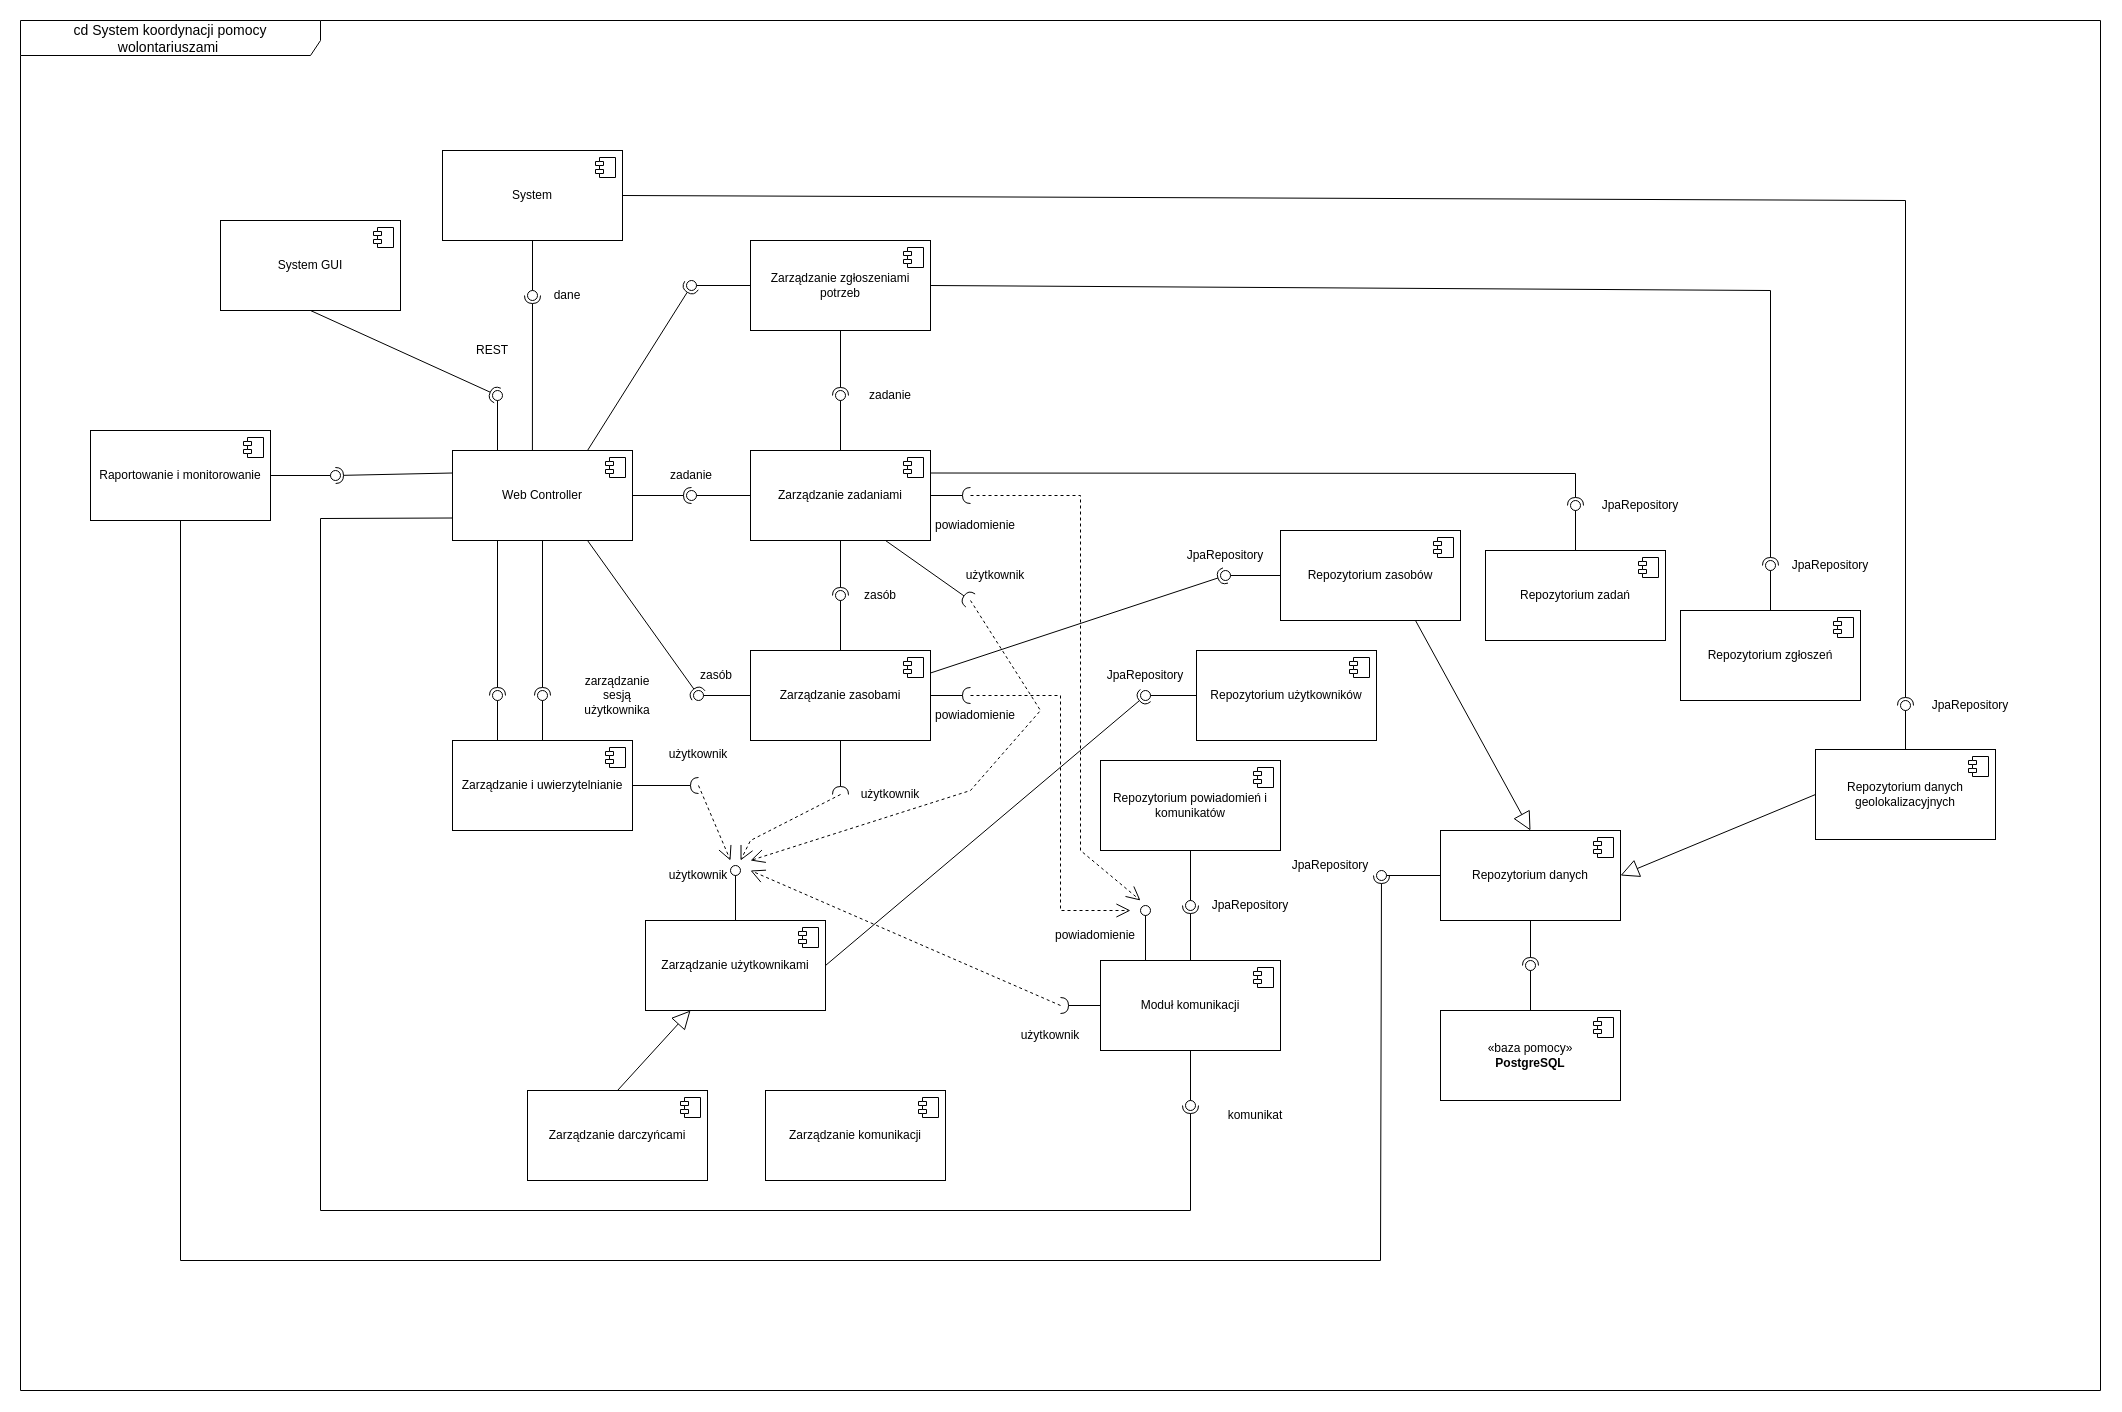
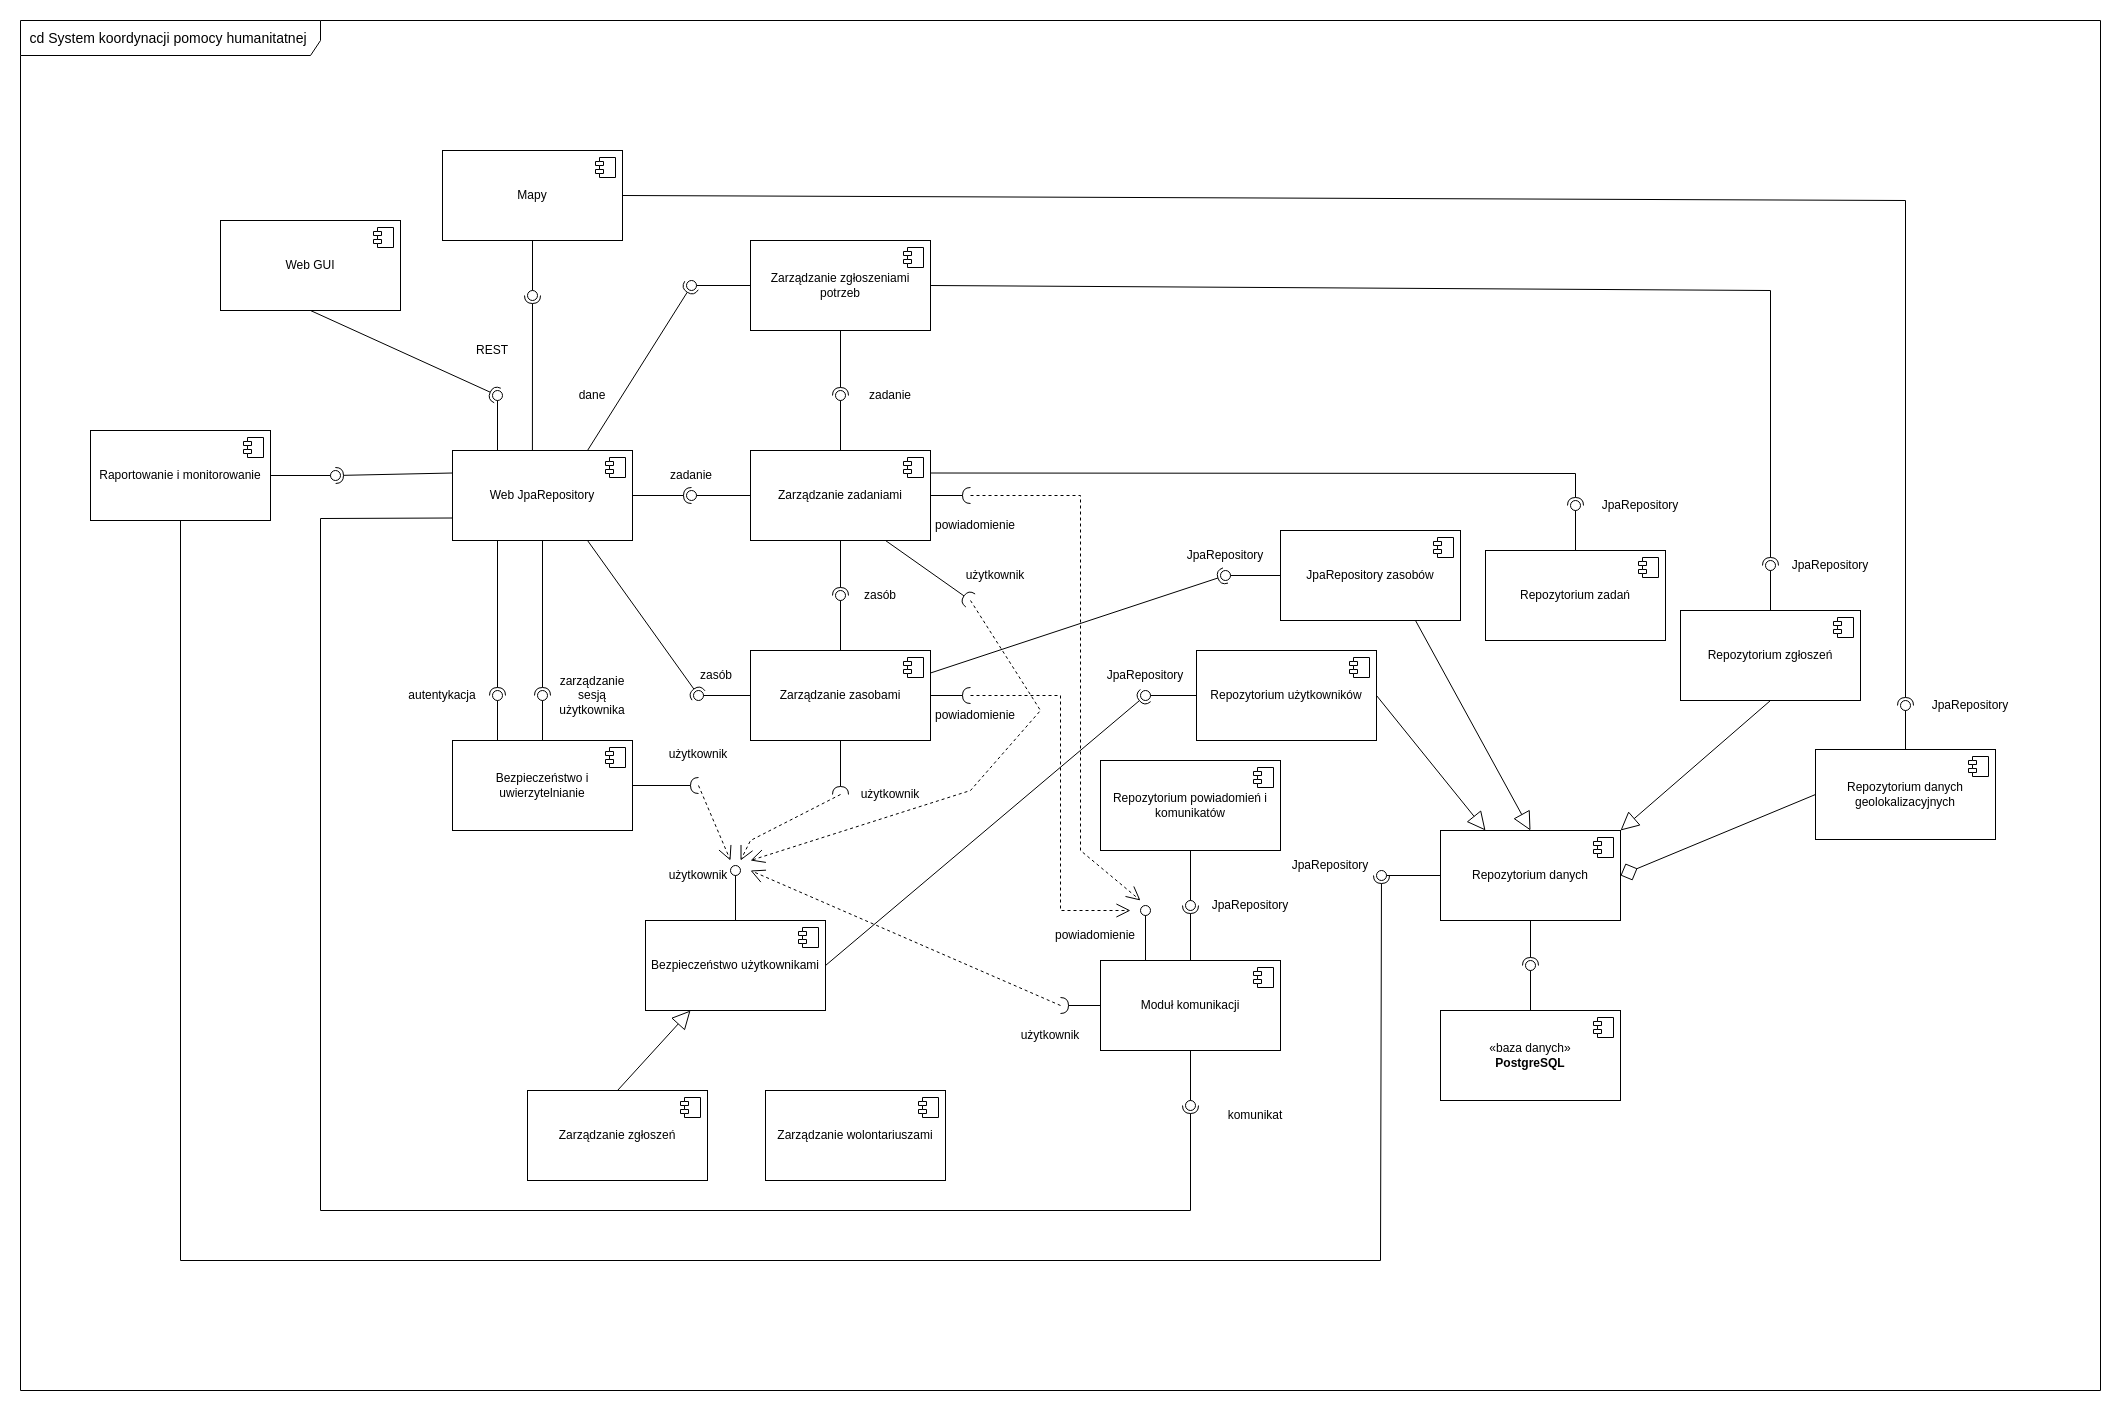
node "cd System koordynacji pomocy wolontariuszami": label "cd System koordynacji pomocy wolontariuszami" -> "cd System koordynacji pomocy humanitatnej"
node "System": label "System" -> "Mapy"
node "System GUI": label "System GUI" -> "Web GUI"
node "dane": moved (568, 296) -> (593, 396)
node "Web Controller": label "Web Controller" -> "Web JpaRepository"
node "Repozytorium zasobów": label "Repozytorium zasobów" -> "JpaRepository zasobów"
node "autentykacja": added
node "zarządzanie sesją użytkownika": moved (618, 696) -> (593, 696)
edge "Repozytorium użytkowników" -> "Repozytorium danych": added
edge "Repozytorium zgłoszeń" -> "Repozytorium danych": added
node "Zarządzanie i uwierzytelnianie": label "Zarządzanie i uwierzytelnianie" -> "Bezpieczeństwo i uwierzytelnianie"
edge "Repozytorium danych geolokalizacyjnych" -> "Repozytorium danych": arrowhead block -> diamond
node "Zarządzanie użytkownikami": label "Zarządzanie użytkownikami" -> "Bezpieczeństwo użytkownikami"
node "«baza pomocy» PostgreSQL": label "«baza pomocy» PostgreSQL" -> "«baza danych» PostgreSQL"
node "Zarządzanie darczyńcami": label "Zarządzanie darczyńcami" -> "Zarządzanie zgłoszeń"
node "Zarządzanie komunikacji": label "Zarządzanie komunikacji" -> "Zarządzanie wolontariuszami"
